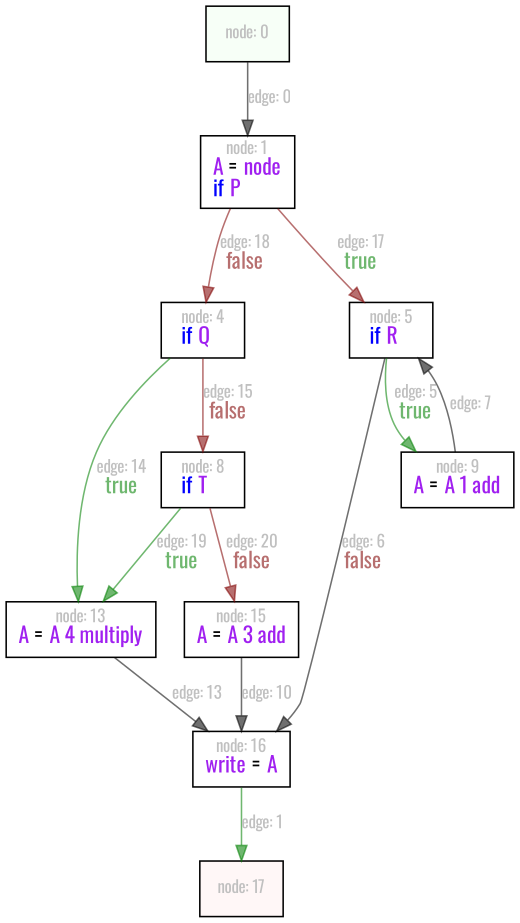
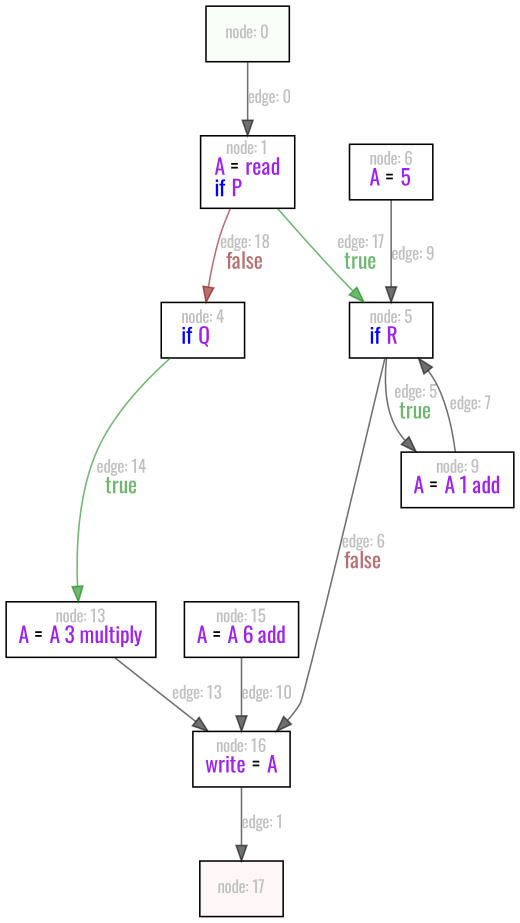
node "node: 1": text "node" -> "read"
node "node: 6": added
edge "node: 1" -> "node: 5": color #80000090 -> #00800090
edge "node: 5" -> "node: 9": color #00800090 -> #00000090
node "node: 8": removed
node "node: 13": text "A 4 multiply" -> "A 3 multiply"
node "node: 15": text "A 3 add" -> "A 6 add"
edge "node: 16" -> "node: 17": color #00800090 -> #00000090
